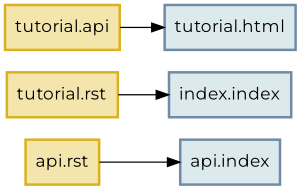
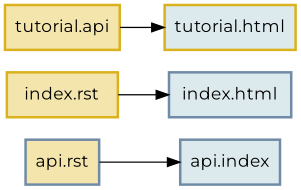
node "tutorial.html": color #708ba6 -> #dab21d
node "tutorial.rst": label "tutorial.rst" -> "index.rst"
node "index.index": label "index.index" -> "index.html"
node "api.rst": color #dab21d -> #708ba6
